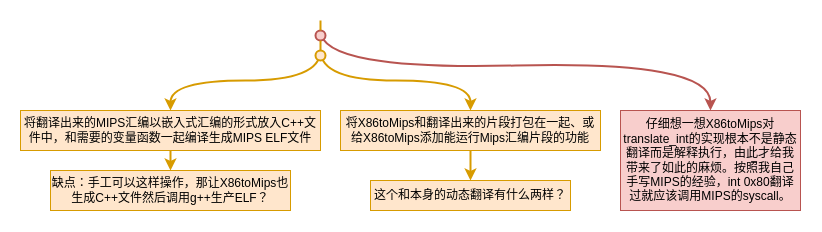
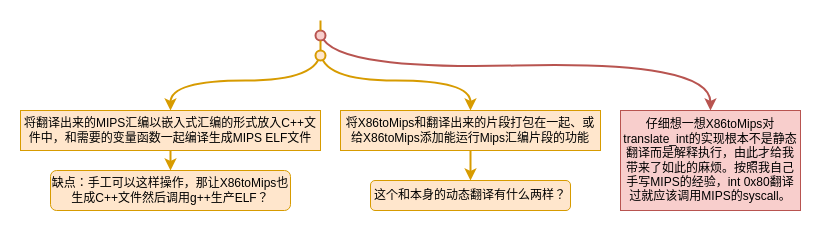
node "缺点：手工可以这样操作，那让X86toMips也生成C++文件然后调用g++生产ELF？": shape rectangle -> rounded rectangle
node "这个和本身的动态翻译有什么两样？": shape rectangle -> rounded rectangle
